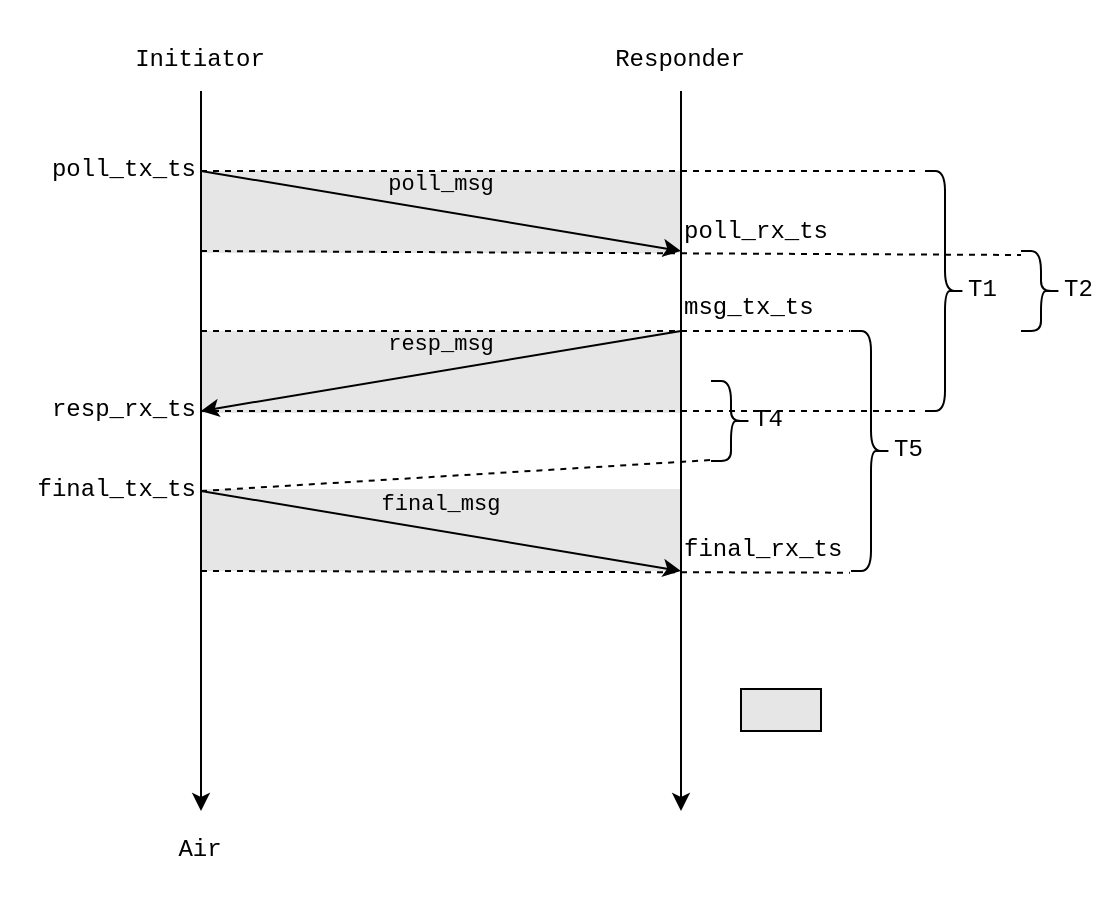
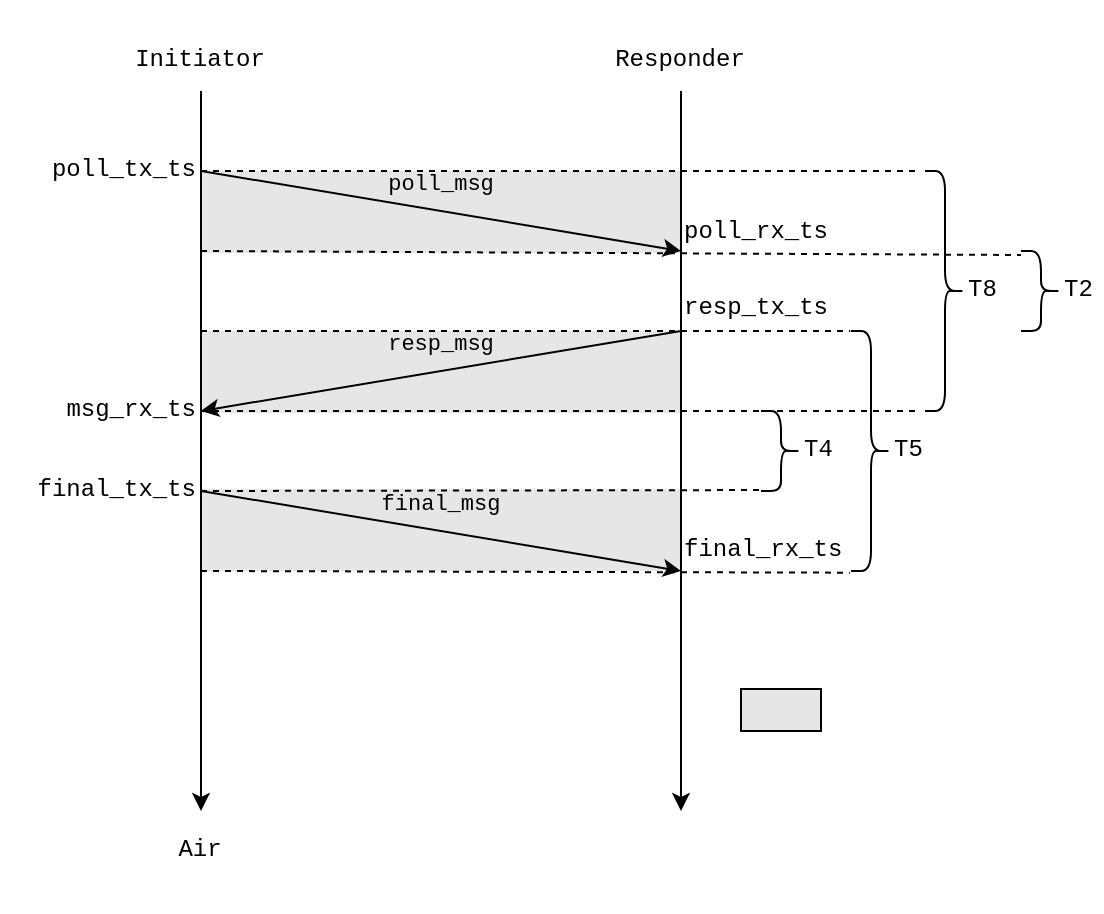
node "T1": label "T1" -> "T8"
node "msg_tx_ts": label "msg_tx_ts" -> "resp_tx_ts"
node "resp_rx_ts": label "resp_rx_ts" -> "msg_rx_ts"
node "T4": moved (731, 421) -> (781, 451)
